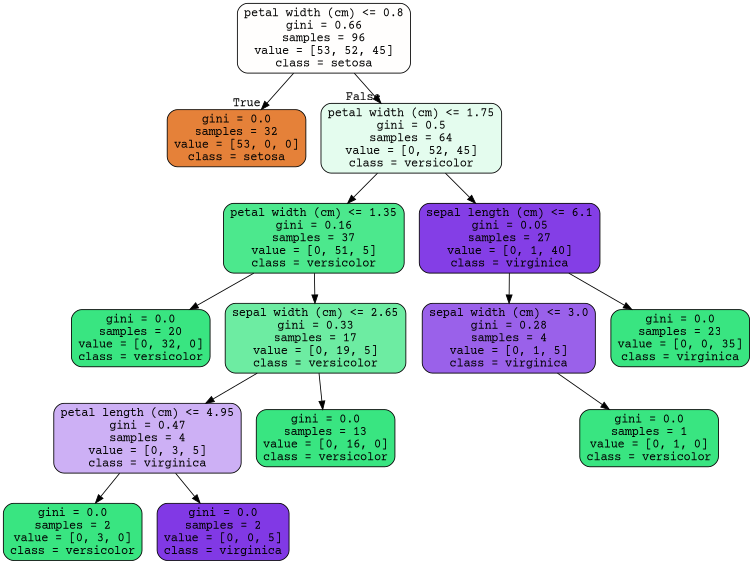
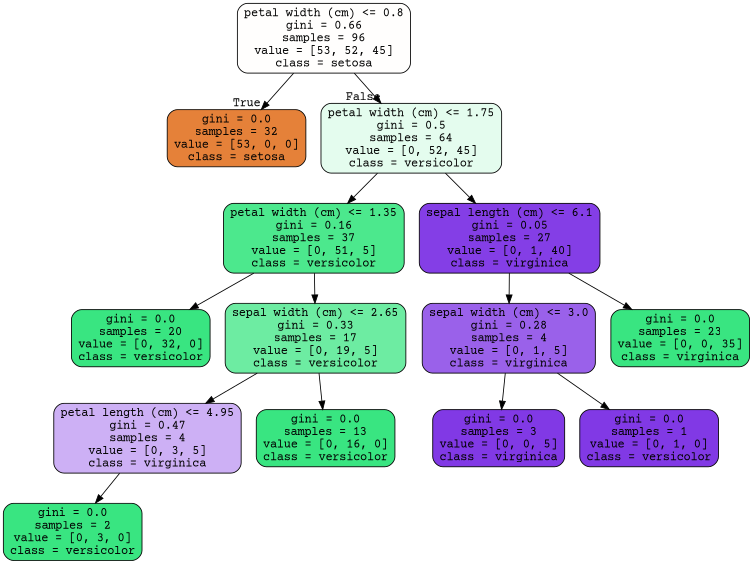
node "gini = 0.0 samples = 3 value = [0, 0, 5] class = virginica": added
node "gini = 0.0 samples = 1 value = [0, 1, 0] class = versicolor": fillcolor #39e581 -> #8139e5
node "gini = 0.0 samples = 2 value = [0, 0, 5] class = virginica": removed
